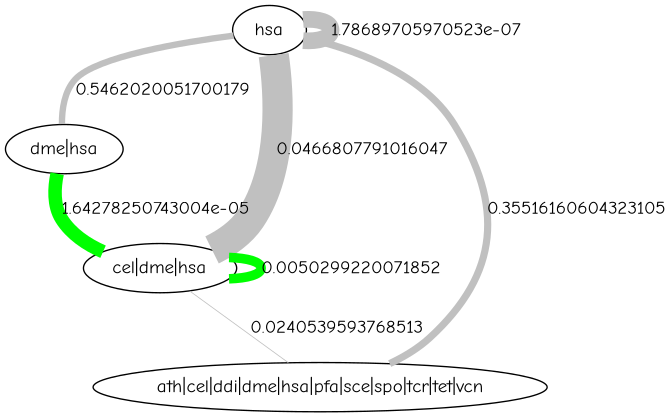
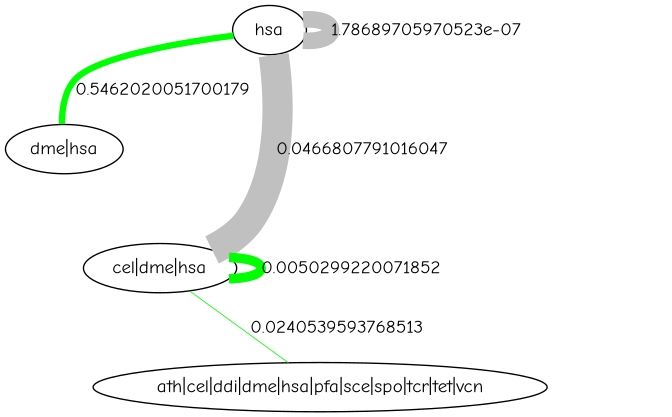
edge "hsa" -- "dme|hsa": color grey -> green
edge "hsa" -- "ath|cel|ddi|dme|hsa|pfa|sce|spo|tcr|tet|vcn": removed, label "0.35516160604323105"
edge "dme|hsa" -- "cel|dme|hsa": removed, label "1.64278250743004e-05"
edge "cel|dme|hsa" -- "ath|cel|ddi|dme|hsa|pfa|sce|spo|tcr|tet|vcn": color grey -> green
